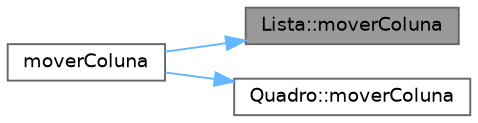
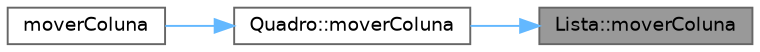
edge "moverColuna" -> "Lista::moverColuna": now "Quadro::moverColuna" -> "Lista::moverColuna"
